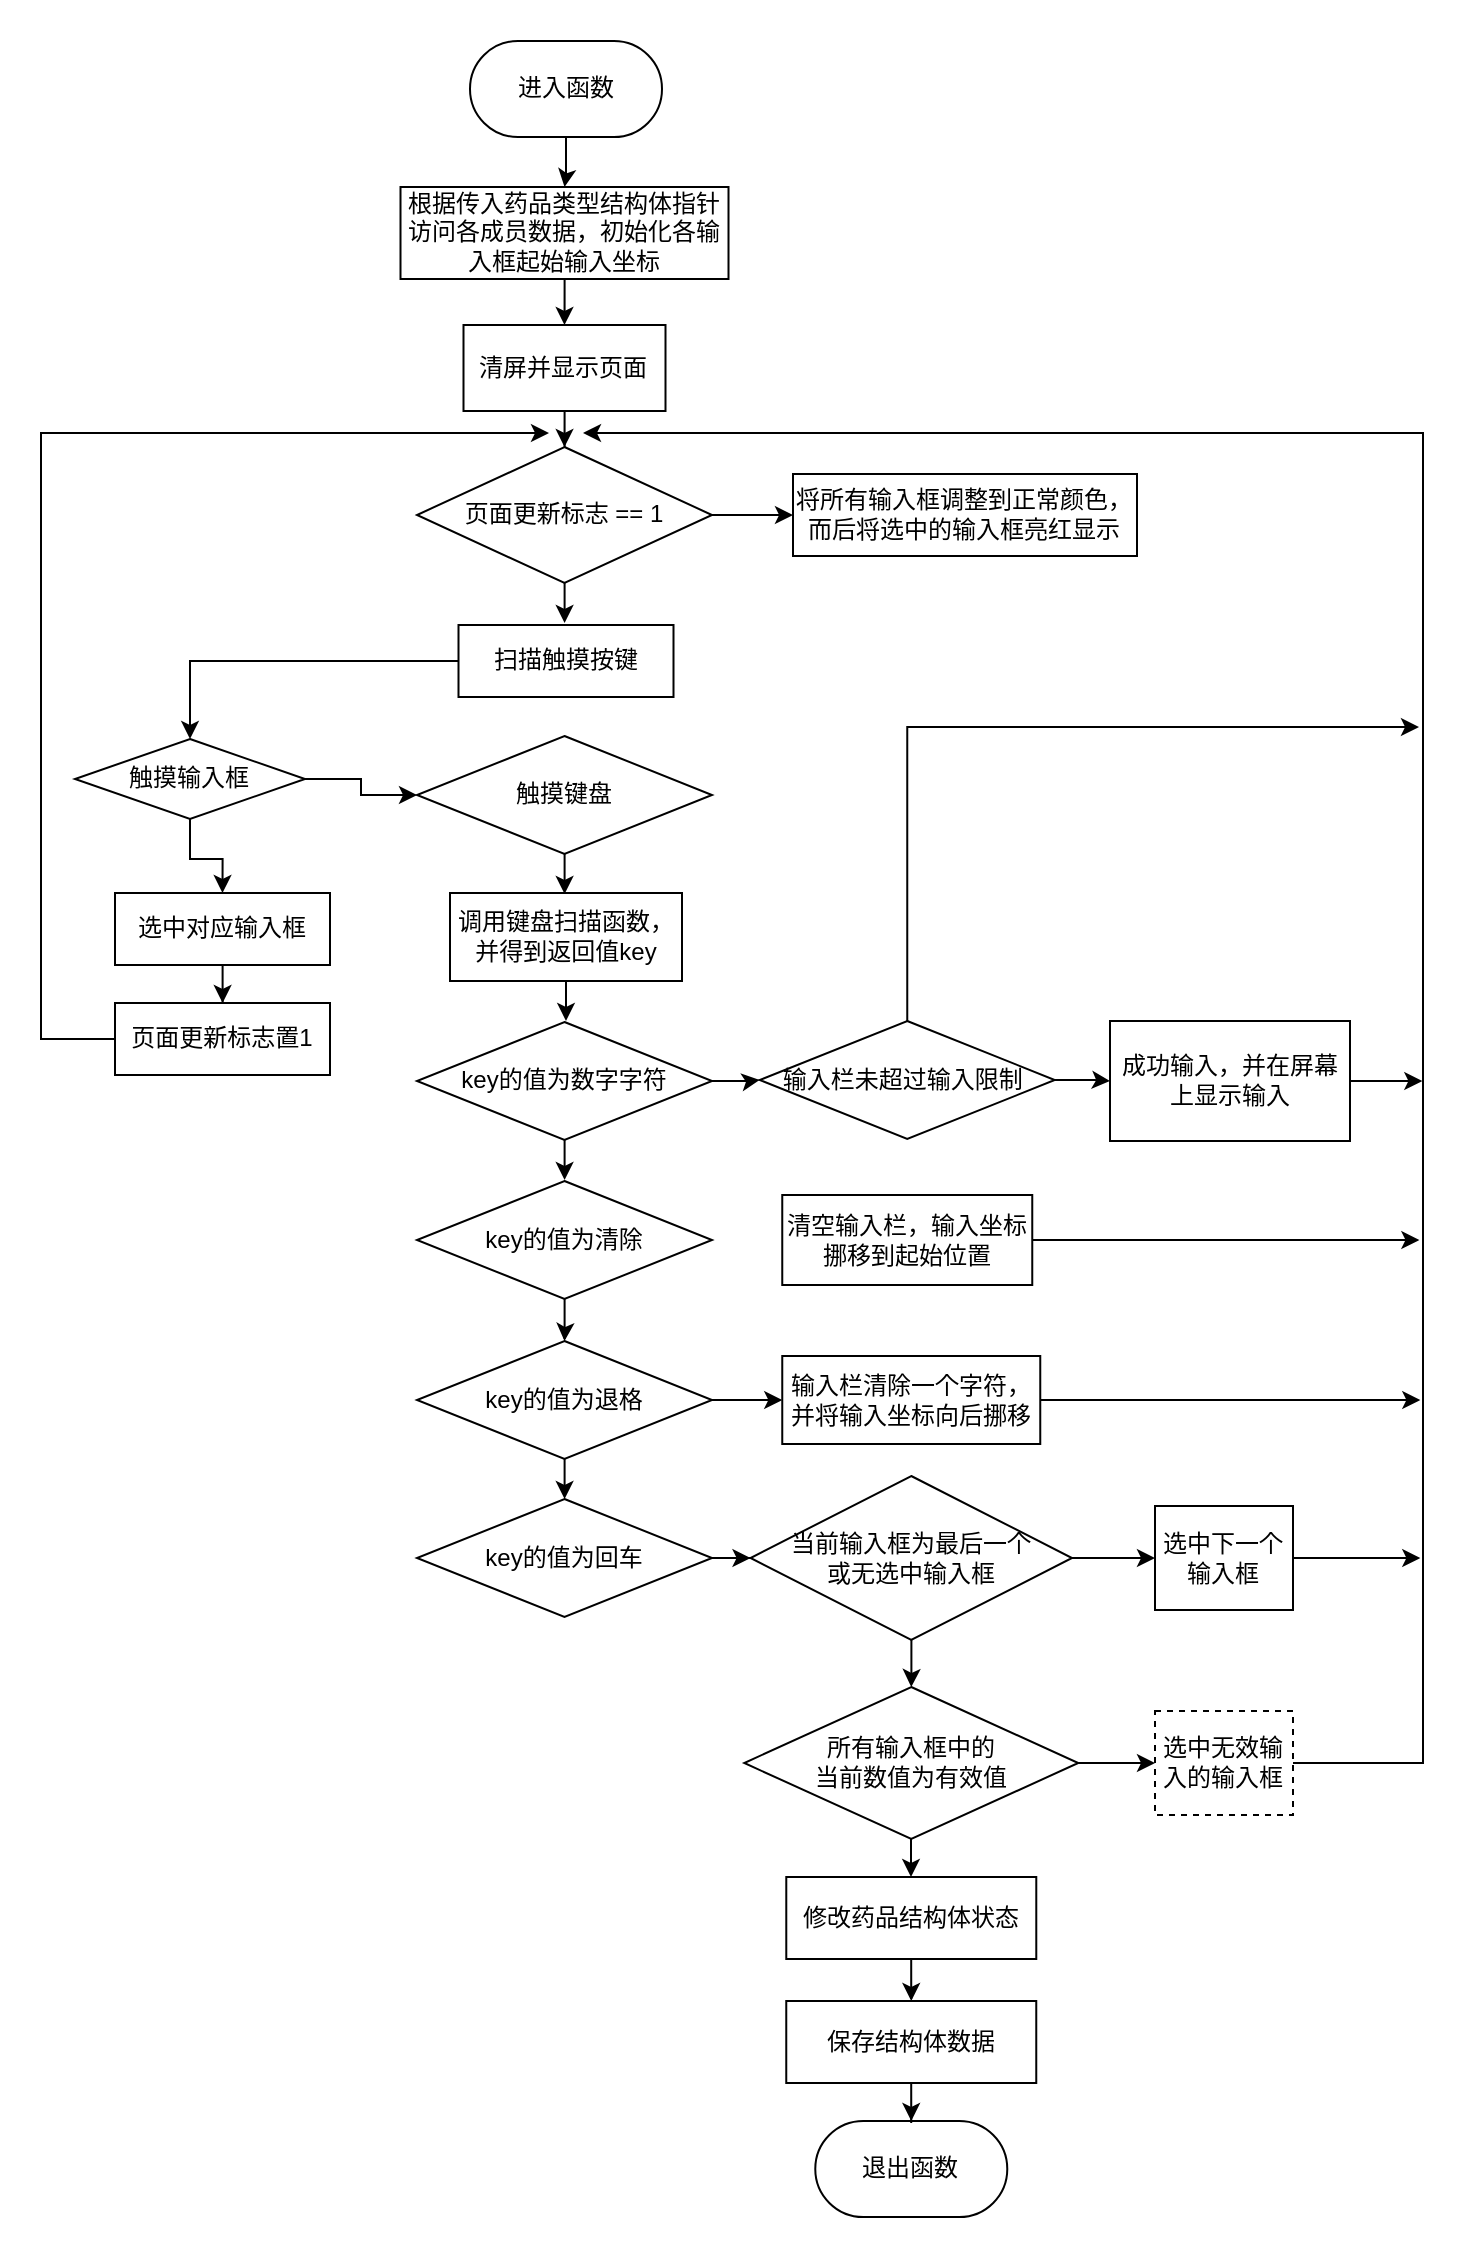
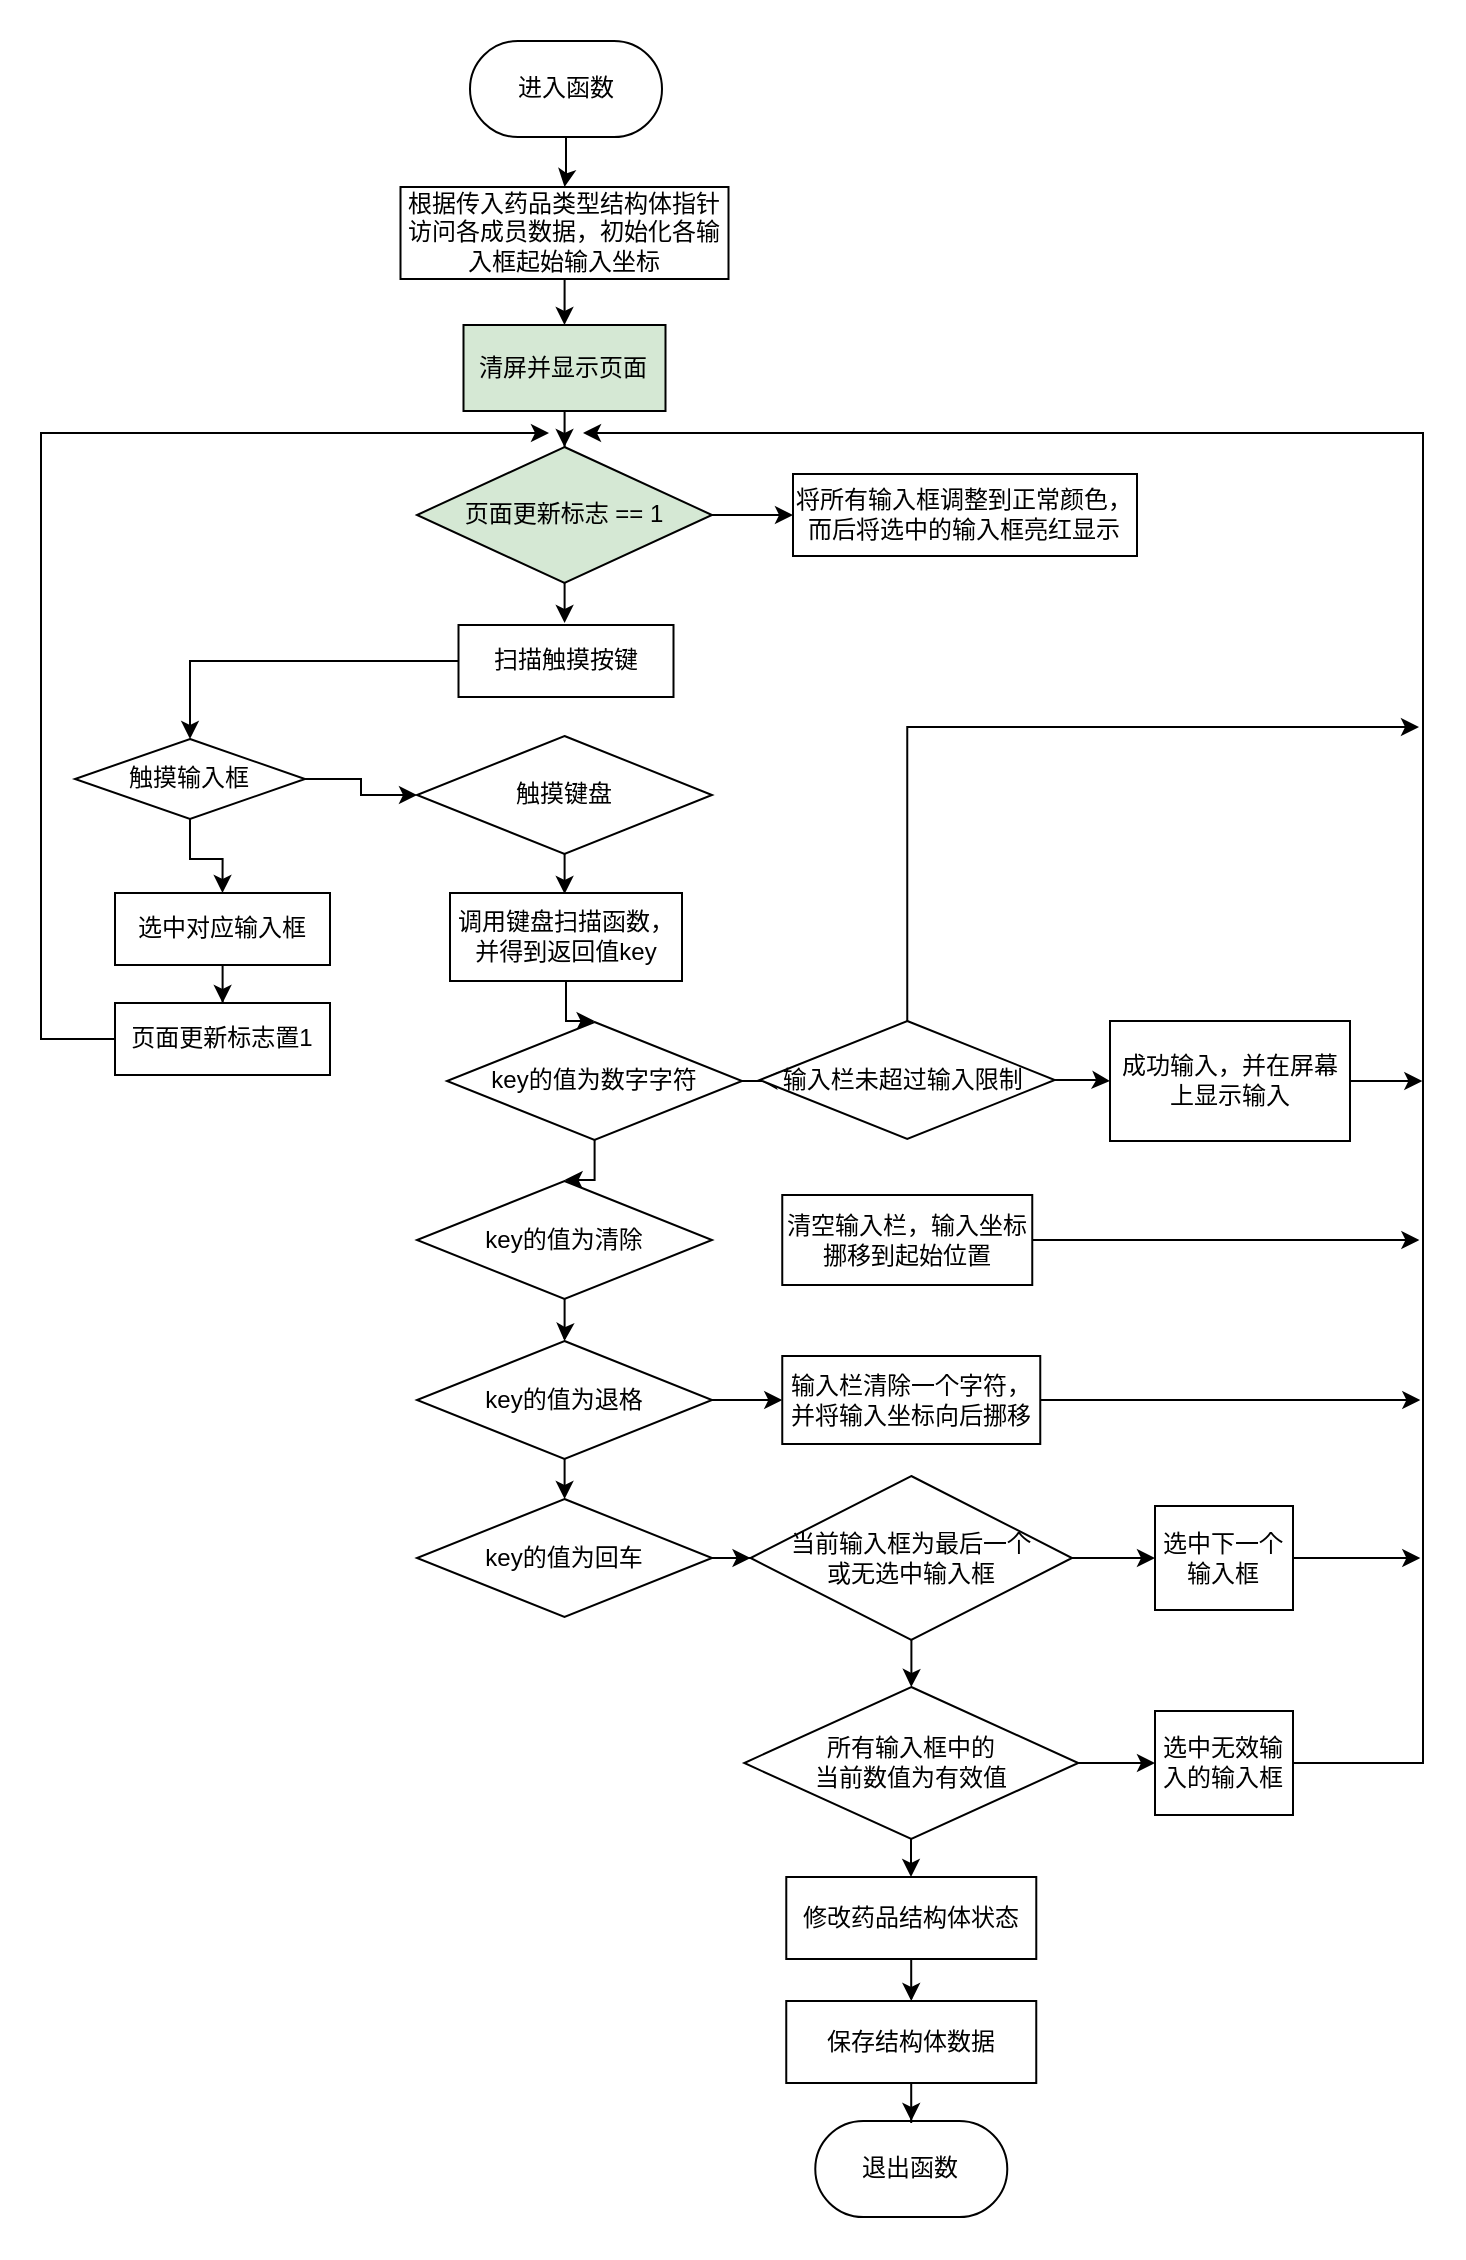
node "清屏并显示页面": fillcolor #ffffff -> #d5e8d4
node "页面更新标志 == 1": fillcolor #ffffff -> #d5e8d4
node "key的值为数字字符": moved (565, 1081) -> (595, 1081)
node "选中无效输入的输入框": style dashed -> solid
